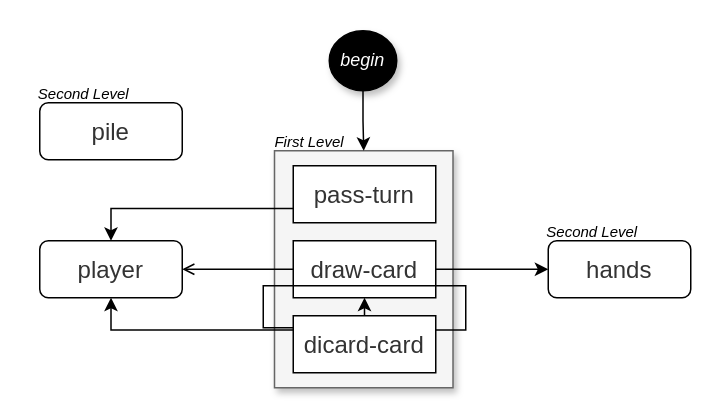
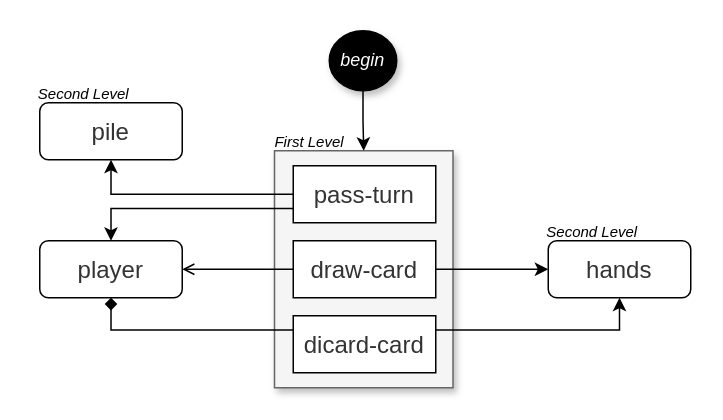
edge "pass-turn" -> "pile": added
edge "dicard-card" -> "draw-card": now "dicard-card" -> "hands"
edge "dicard-card" -> "player": arrowhead classic -> diamond
